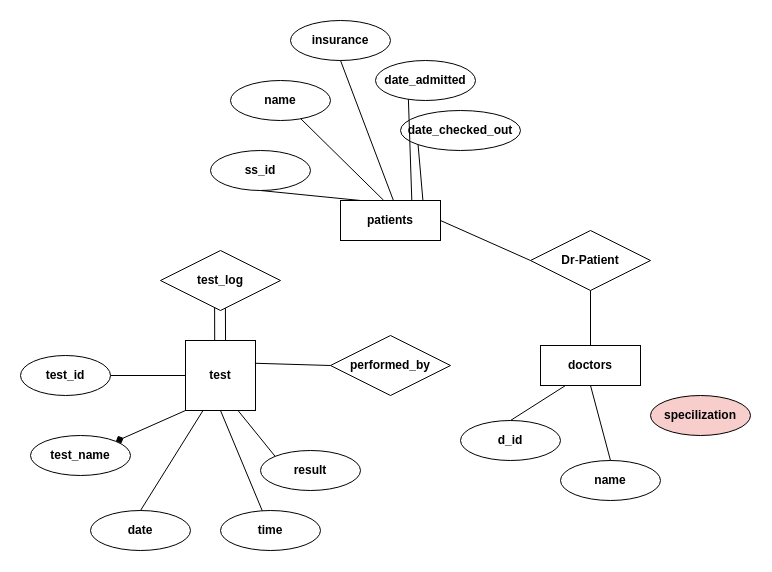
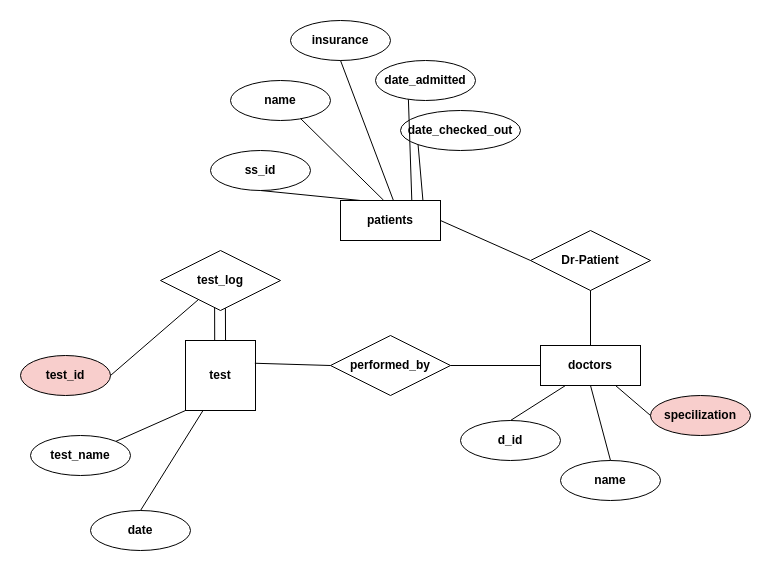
edge "performed_by" -- "doctors": added
node "test_id": fillcolor #ffffff -> #f8cecc
edge "test_id" -- "test": now "test_id" -- "test_log"
edge "doctors" -- "specilization": added
edge "test" -- "result": removed
edge "test" -> "test_name": arrowhead diamond -> none
edge "test" -- "time": removed
node "result": removed
node "time": removed
